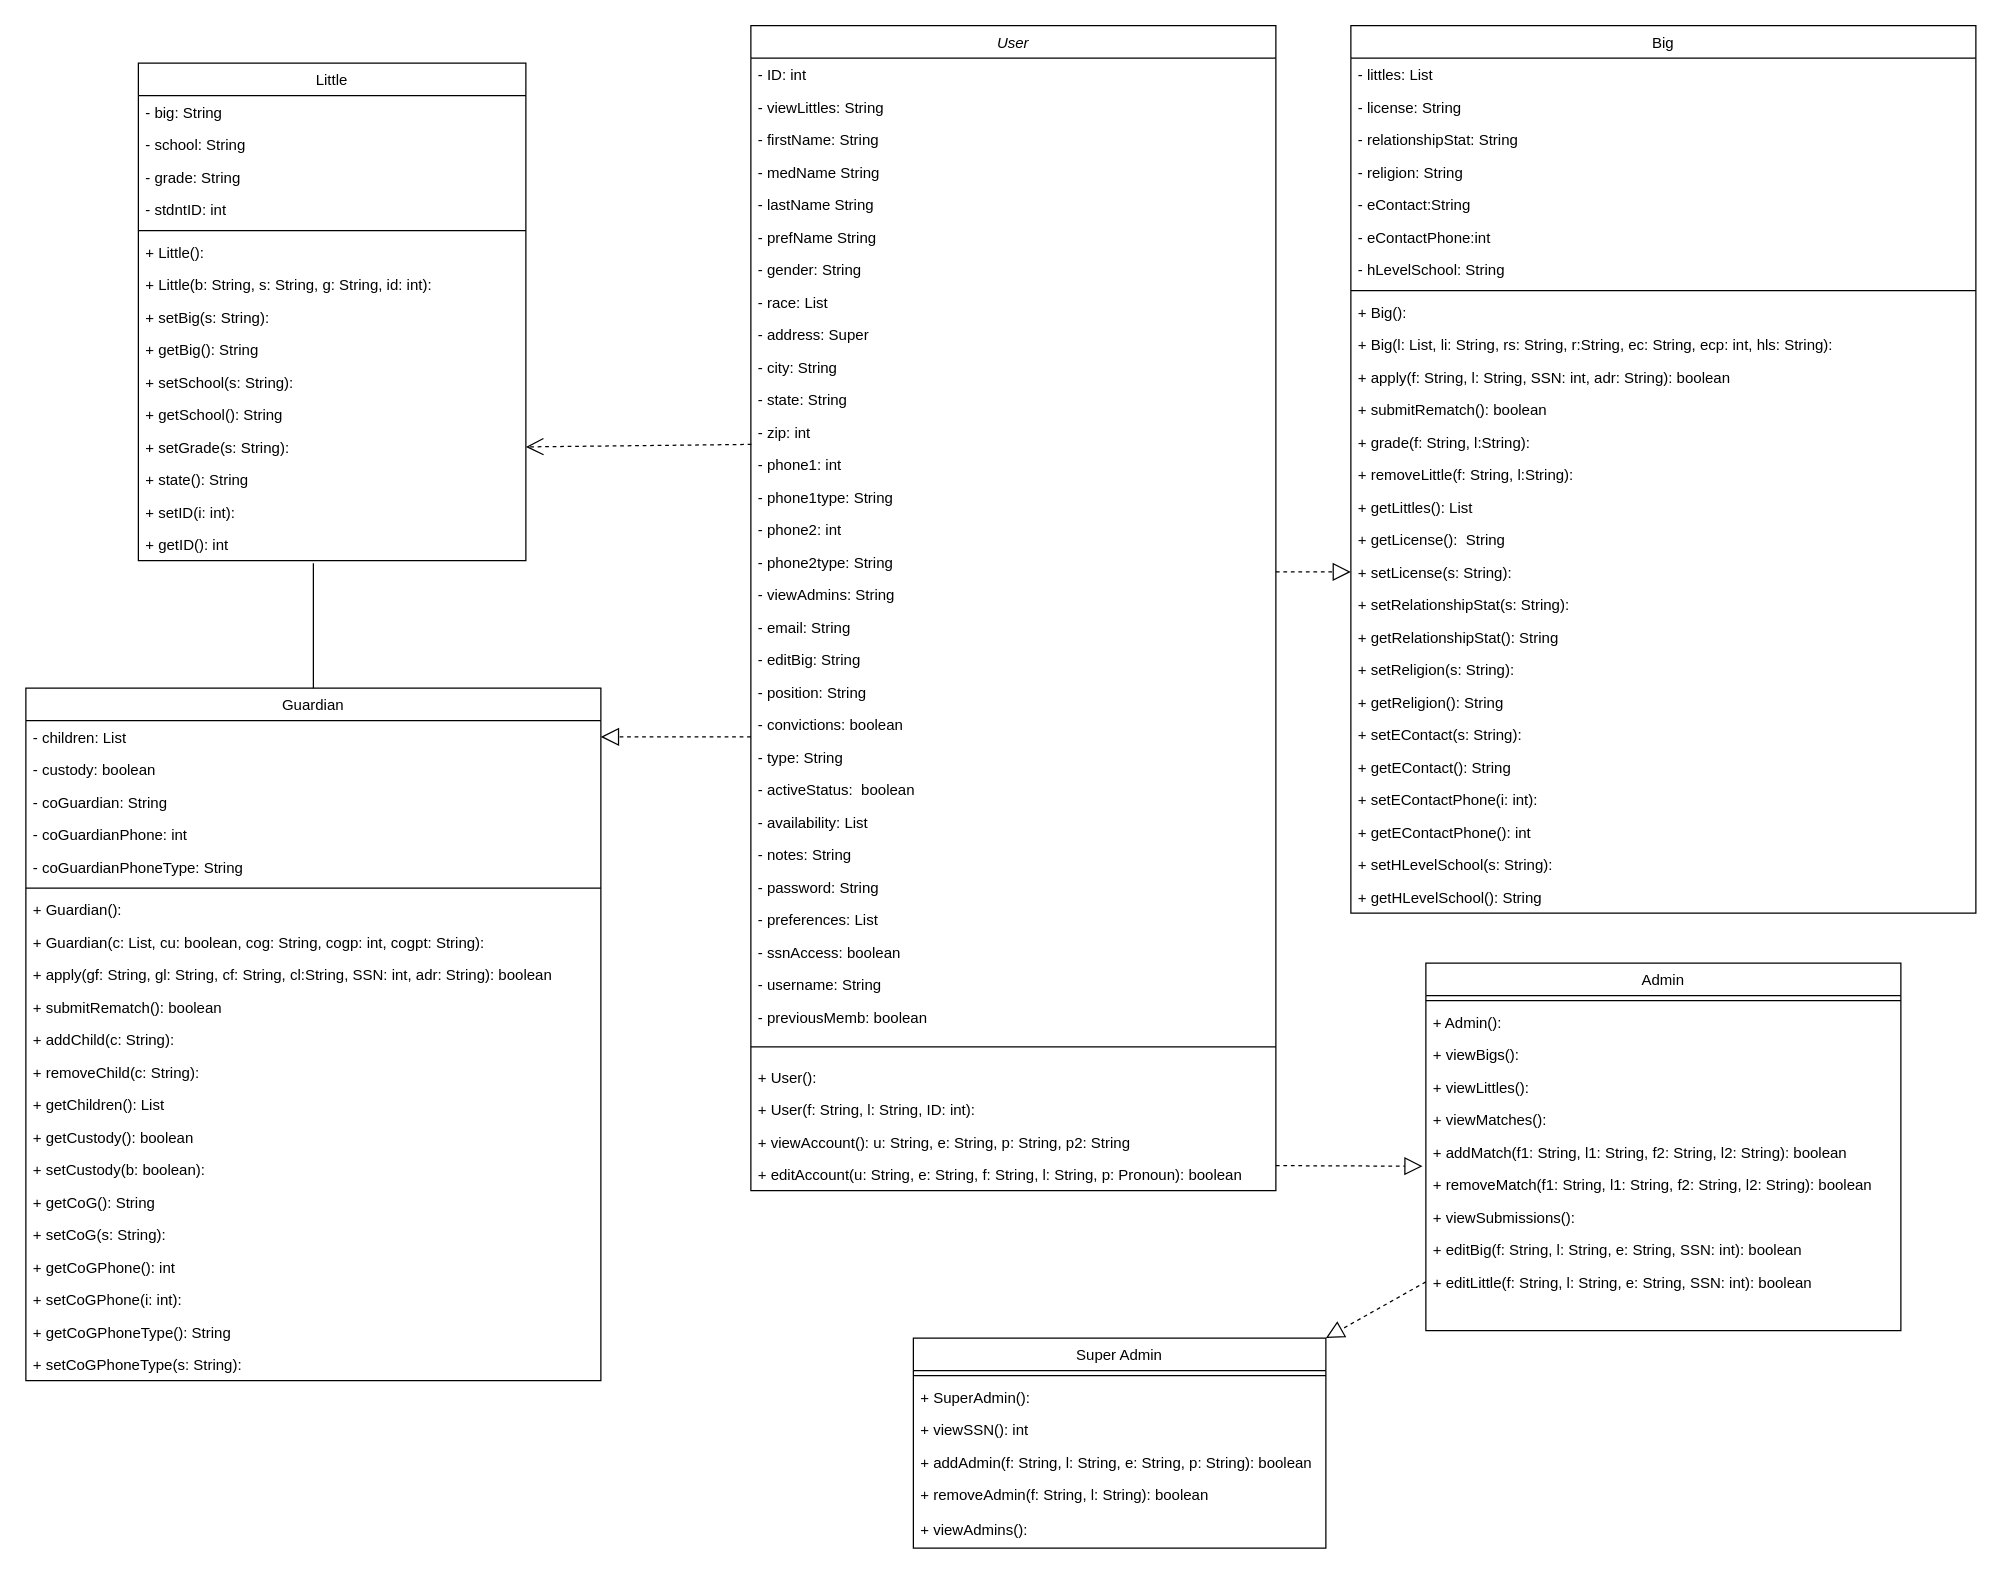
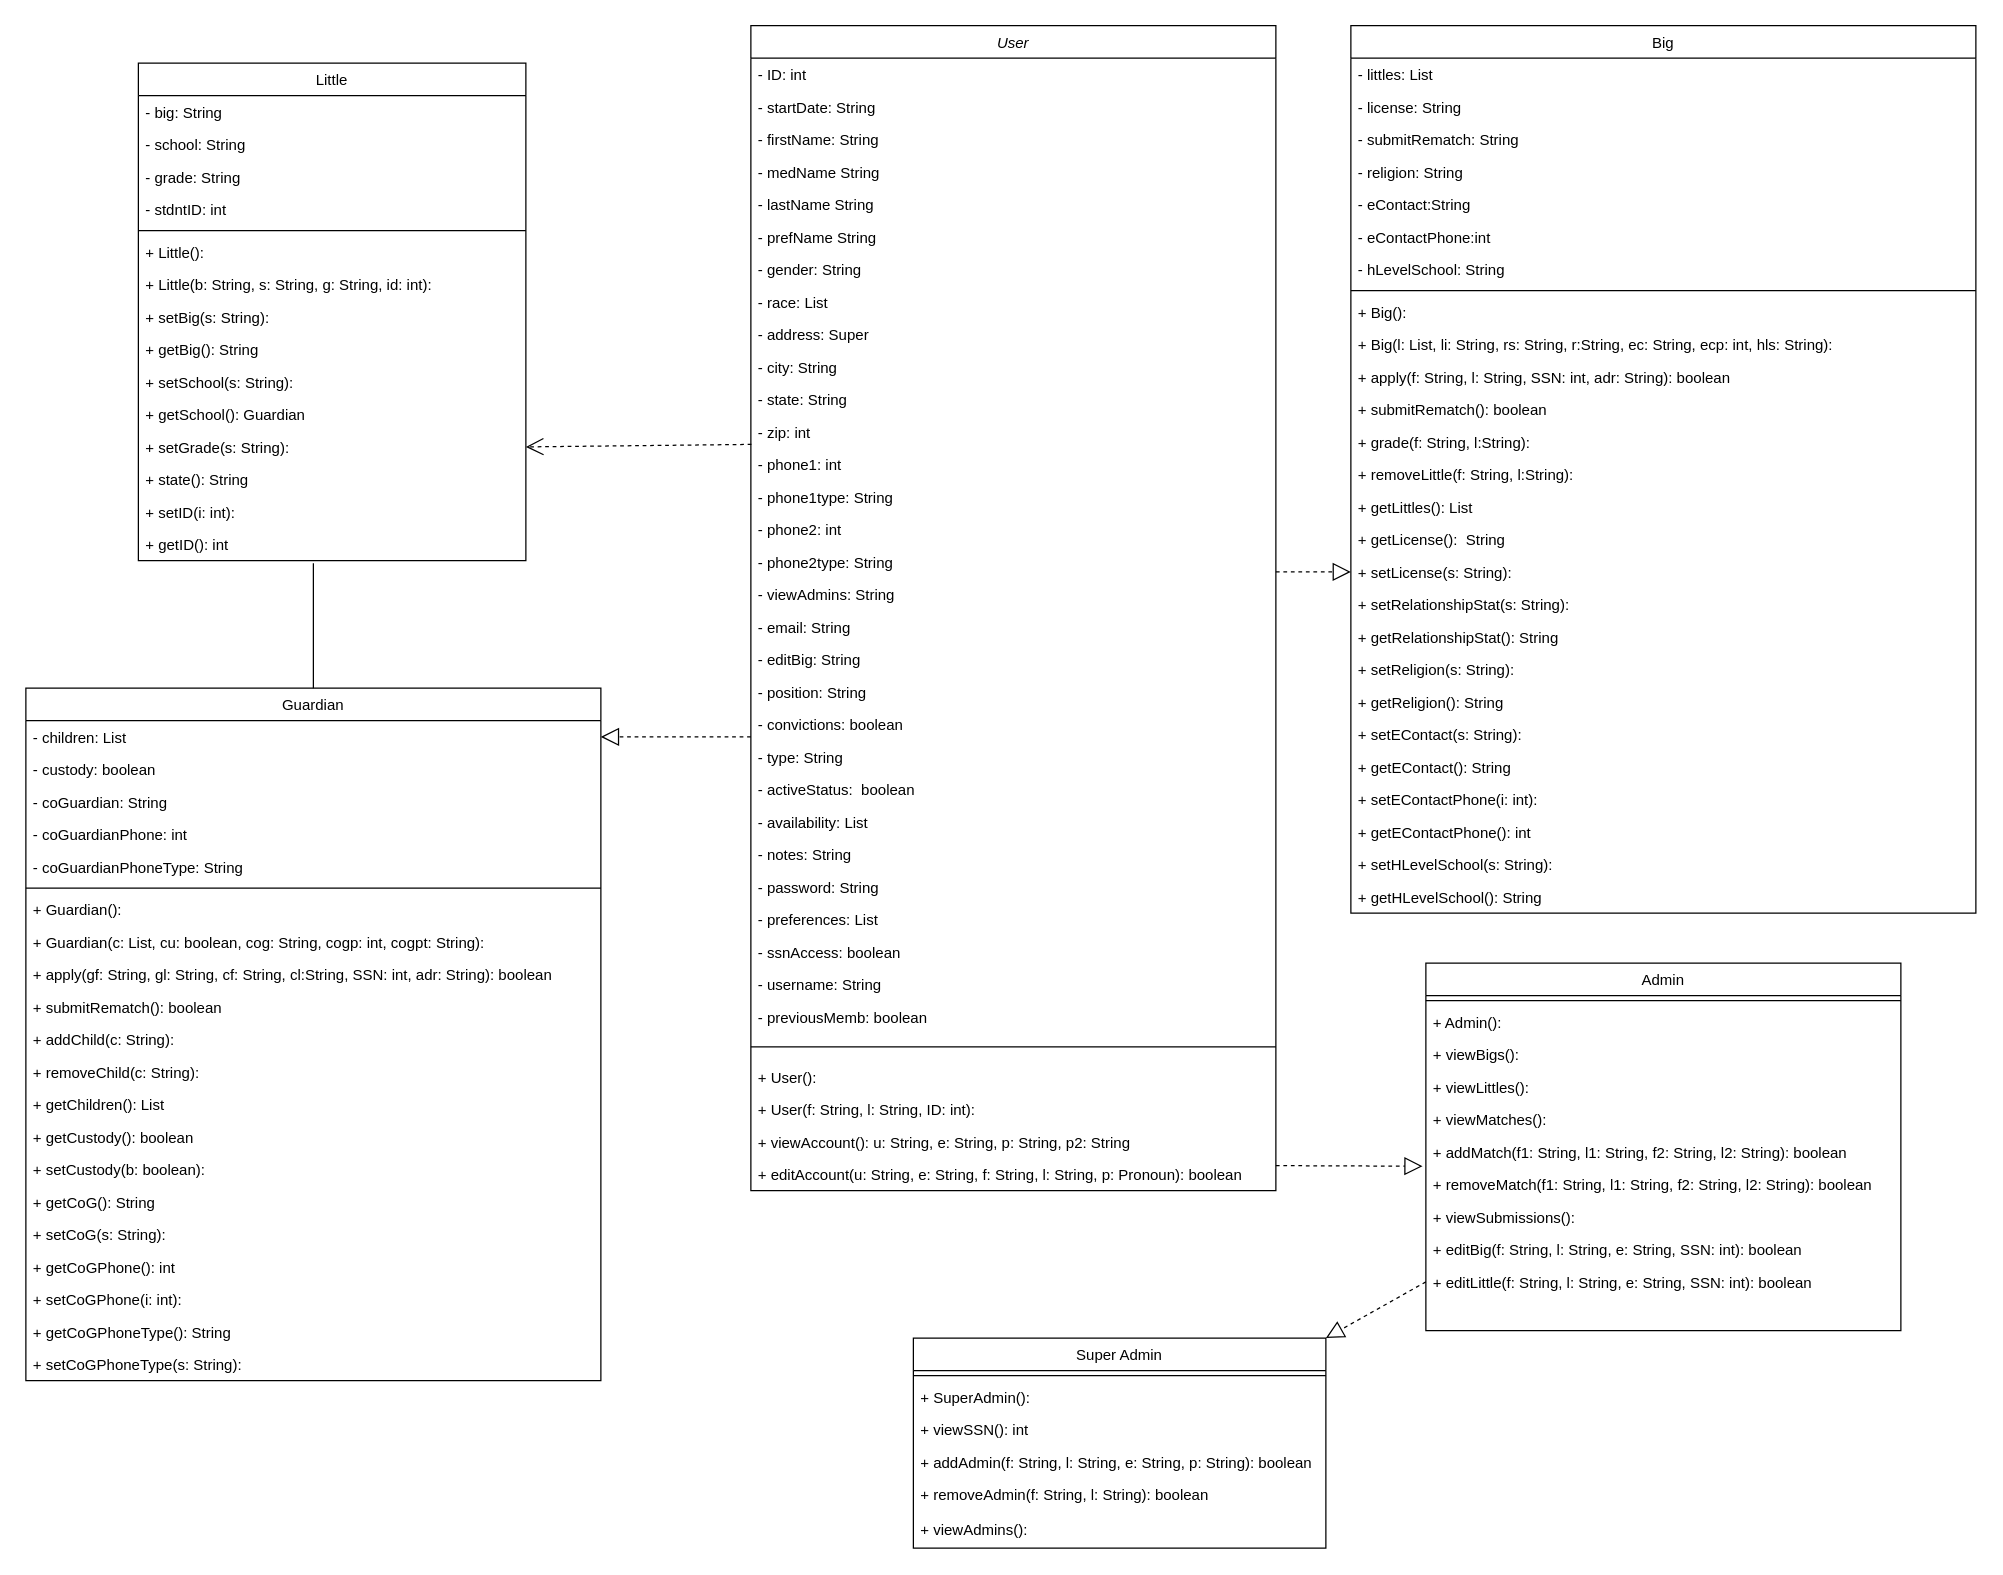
node "- viewLittles: String": label "- viewLittles: String" -> "- startDate: String"
node "- relationshipStat: String": label "- relationshipStat: String" -> "- submitRematch: String"
node "+ getSchool(): String": label "+ getSchool(): String" -> "+ getSchool(): Guardian"
